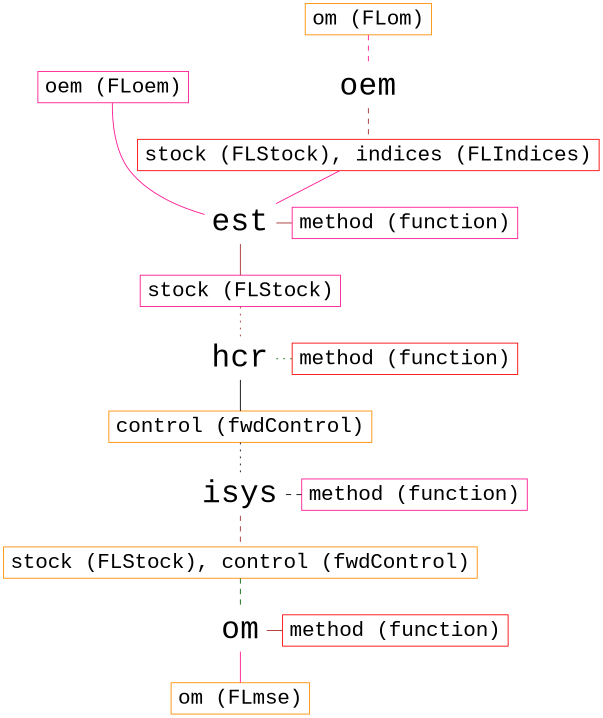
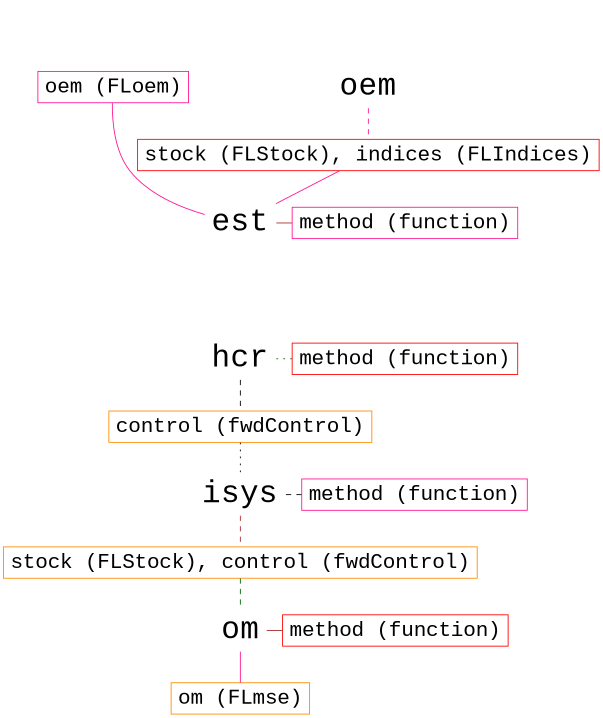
node "om (FLom)": removed
edge "oem" -- "stock (FLStock), indices (FLIndices)": color brown -> deeppink
node "stock (FLStock)": removed
edge "hcr" -- "control (fwdControl)": style solid -> dashed
